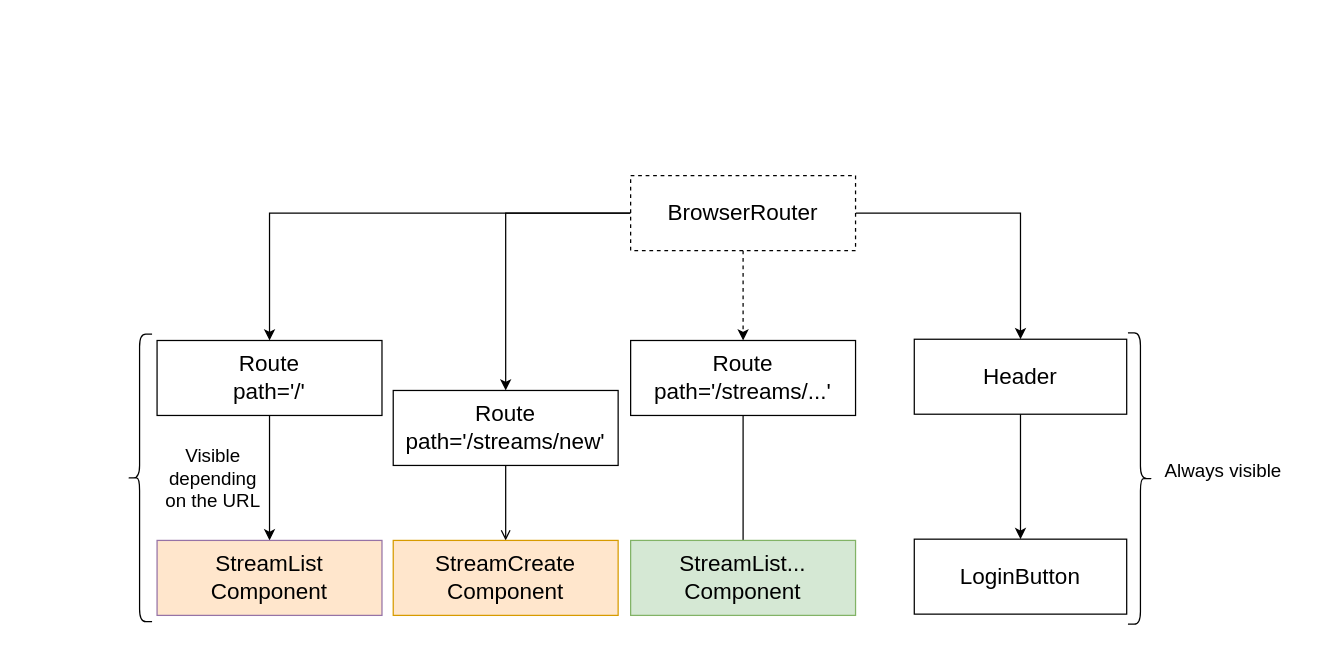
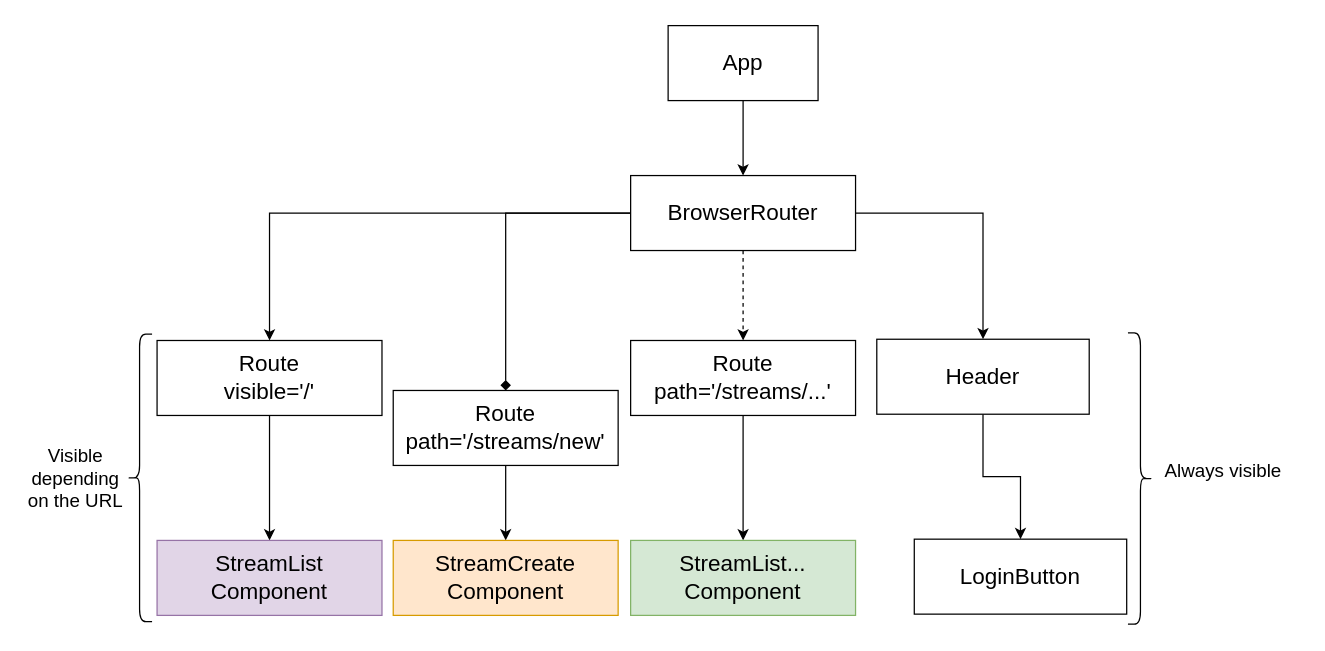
node "App": added
edge "App" -> "BrowserRouter": added
node "BrowserRouter": style dashed -> solid
node "Header": moved (1021, 377) -> (983, 377)
node "Route path='/'": label "Route path='/'" -> "Route visible='/'"
edge "BrowserRouter" -> "Route path='/streams/new'": arrowhead classic -> diamond
node "Visible depending on the URL": moved (213, 478) -> (76, 478)
edge "Route path='/streams/new'" -> "StreamCreate Component": arrowhead open -> classic
edge "Route path='/streams/...'" -- "StreamList... Component": arrowhead none -> classic
node "StreamList Component": fillcolor #ffe6cc -> #e1d5e7
